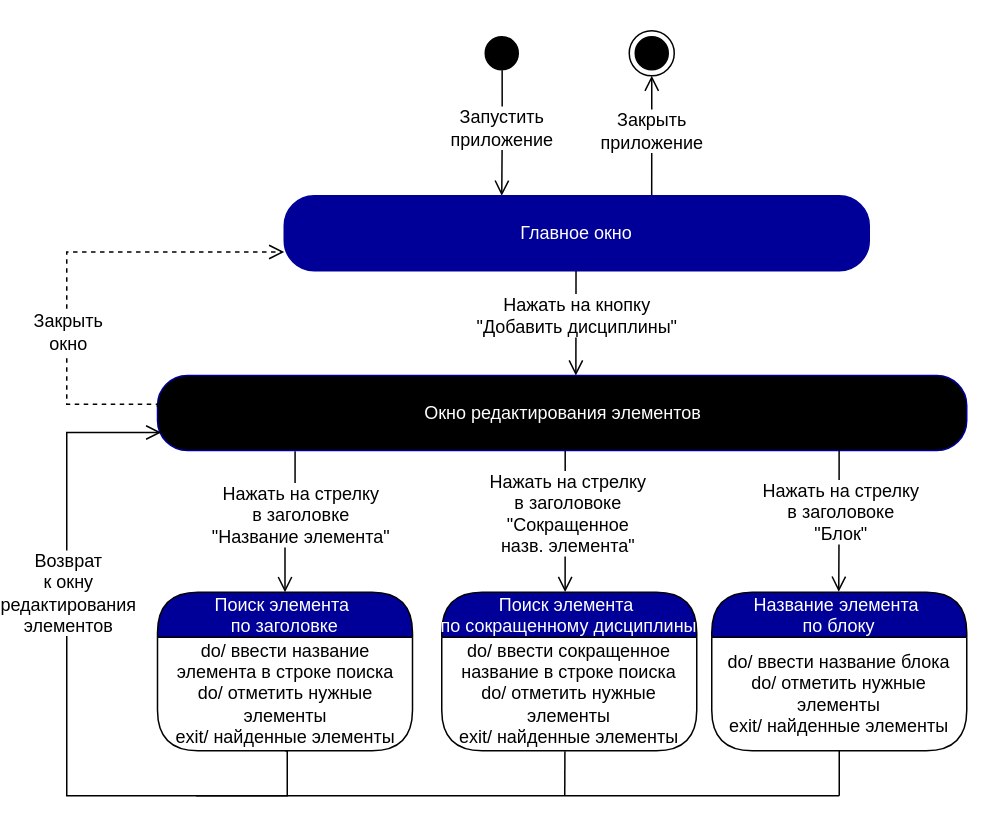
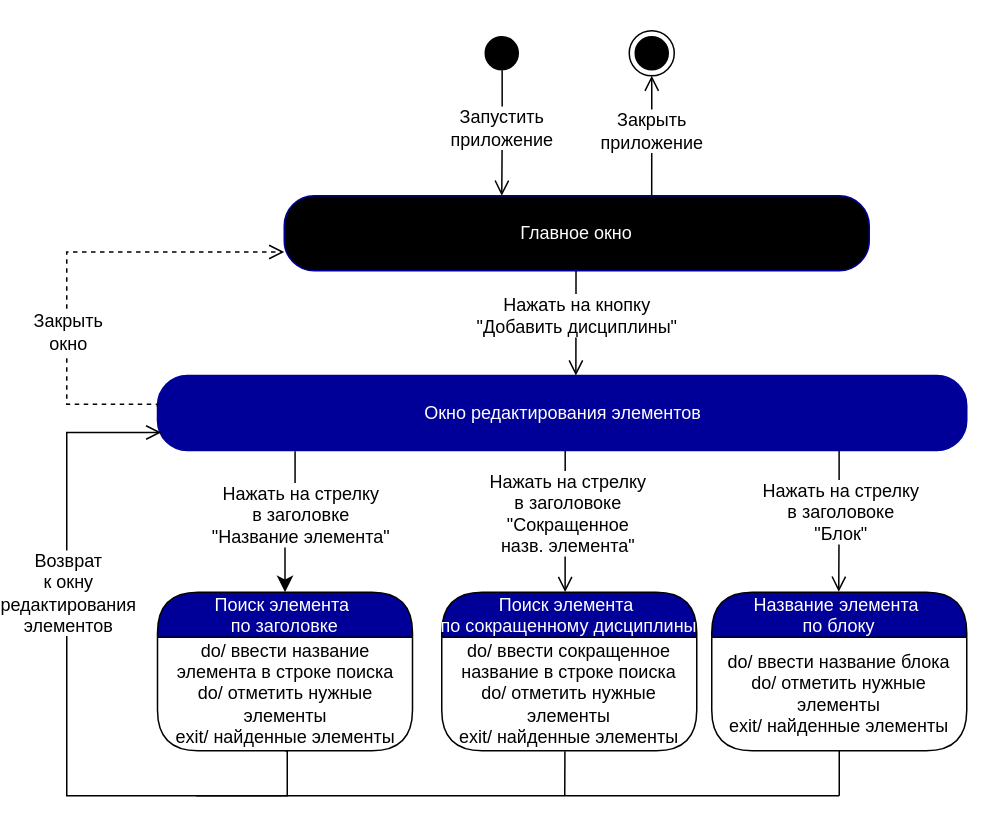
node "Главное окно": fillcolor #000099 -> #000000
node "Окно редактирования элементов": fillcolor #000000 -> #000099
edge "Окно редактирования элементов" -> "Поиск элемента по заголовке": arrowhead open -> classic
